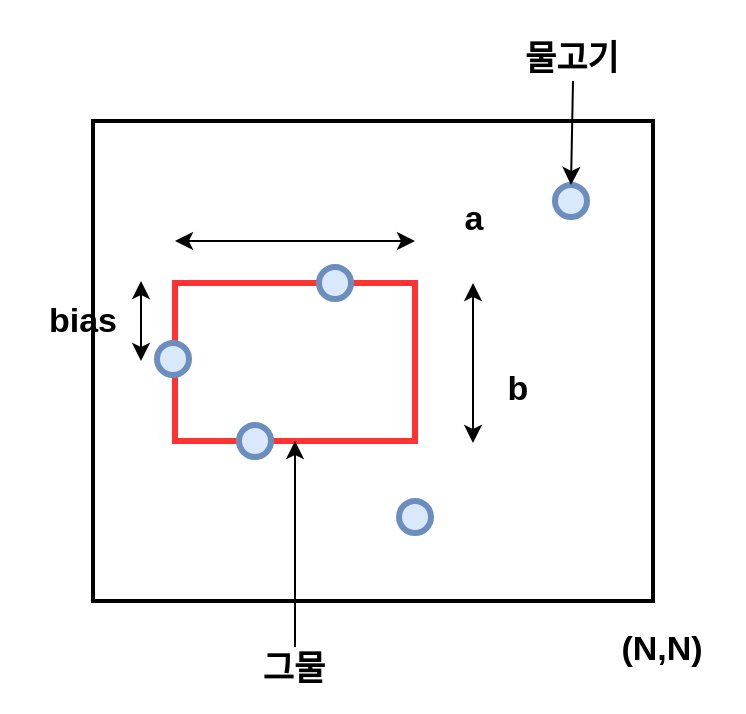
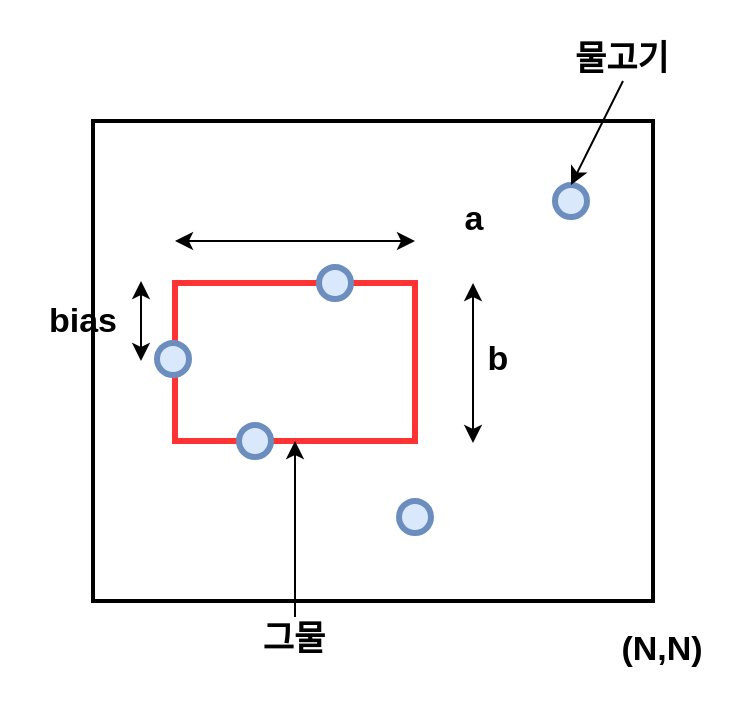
node "물고기": moved (573, 61) -> (623, 61)
node "b": moved (519, 391) -> (499, 361)
node "그물": moved (295, 671) -> (295, 641)
